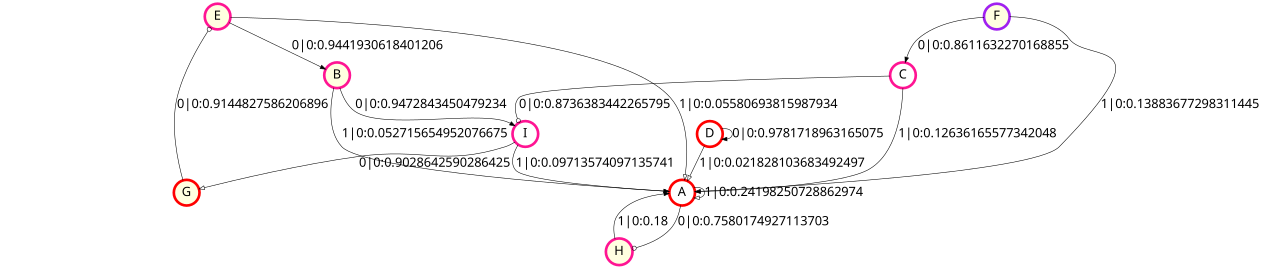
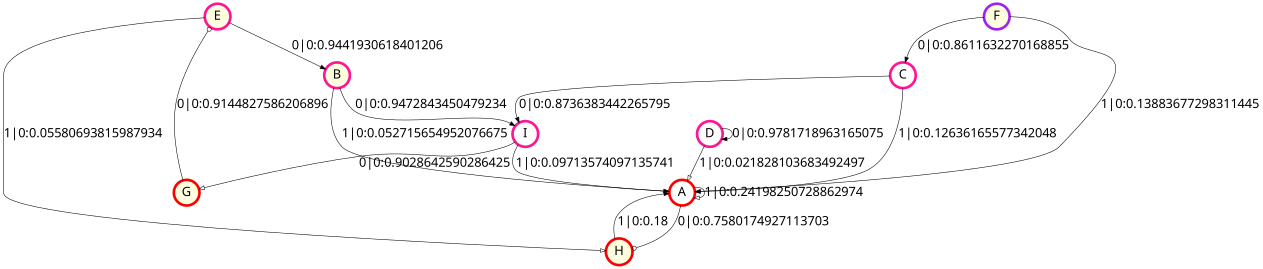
edge "E" -> "A": now "E" -> "H"
edge "C" -> "I": arrowhead odot -> normal
node "D": color red -> deeppink
node "H": color deeppink -> red
